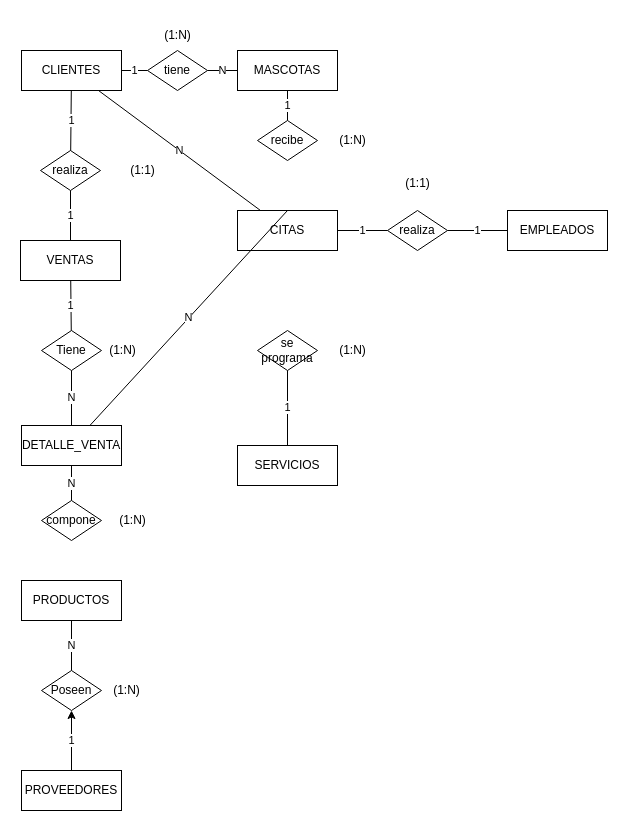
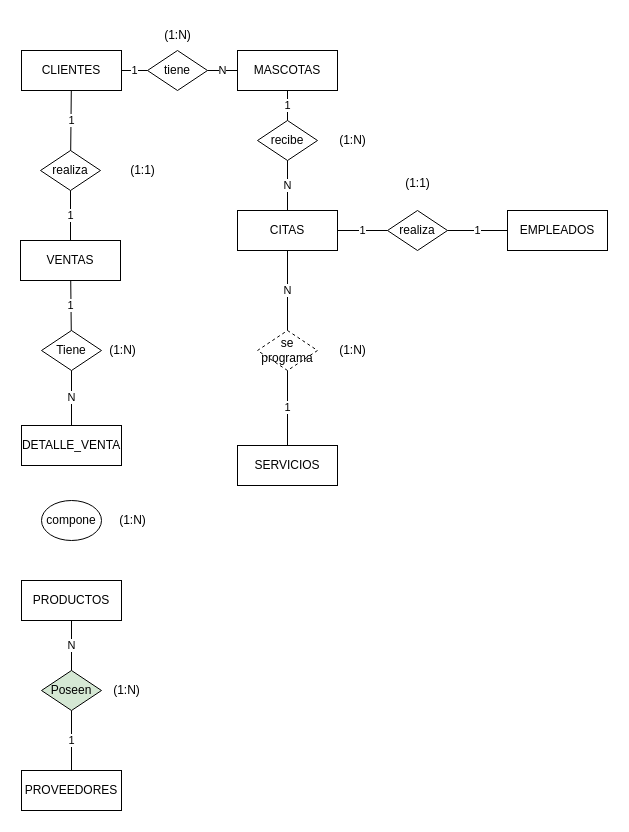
edge "CLIENTES" -- "CITAS": now "se programa" -- "CITAS"
edge "CITAS" -- "DETALLE_VENTA": now "CITAS" -- "recibe"
node "se programa": style solid -> dashed
edge "DETALLE_VENTA" -- "compone": removed, label "N"
node "compone": shape diamond -> ellipse
node "Poseen": fillcolor #ffffff -> #d5e8d4
edge "PROVEEDORES" -> "Poseen": arrowhead classic -> none
